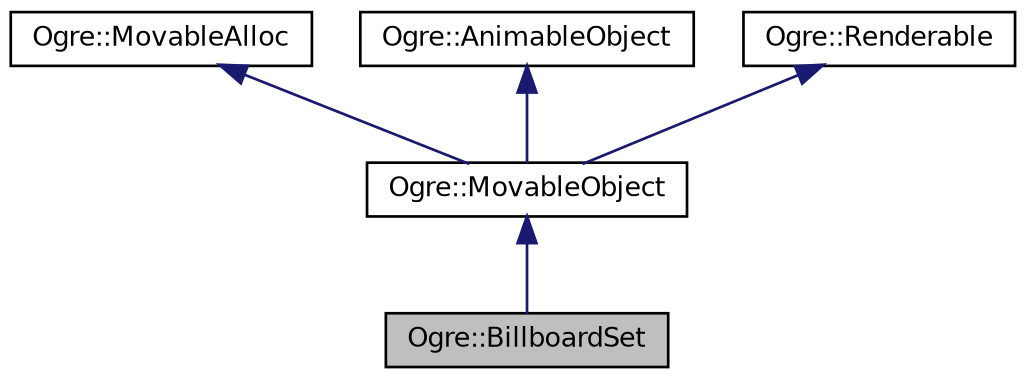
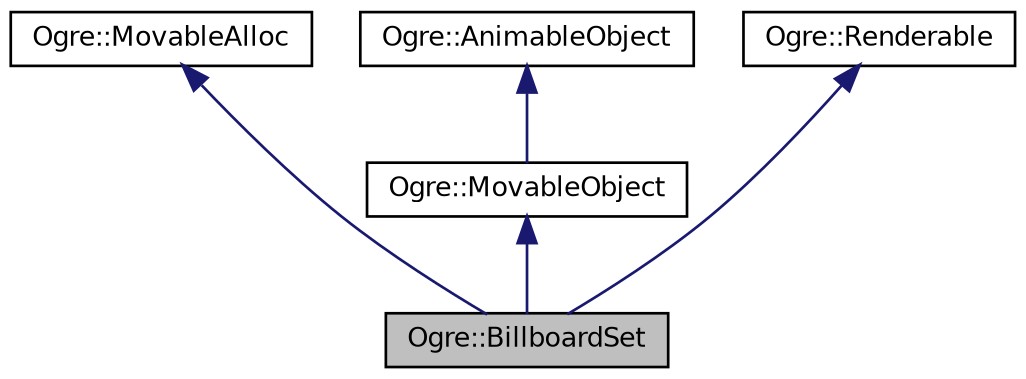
edge "Ogre::MovableObject" -> "Ogre::MovableAlloc": now "Ogre::BillboardSet" -> "Ogre::MovableAlloc"
edge "Ogre::MovableObject" -> "Ogre::Renderable": now "Ogre::BillboardSet" -> "Ogre::Renderable"
